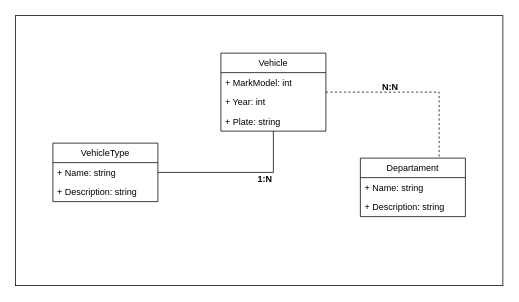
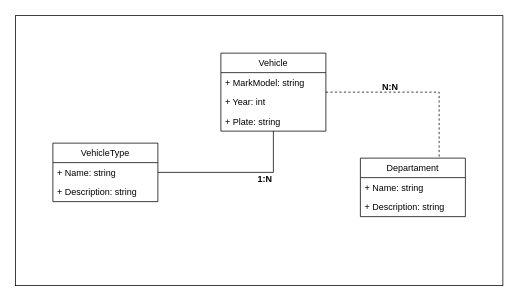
node "+ MarkModel: int": label "+ MarkModel: int" -> "+ MarkModel: string"
